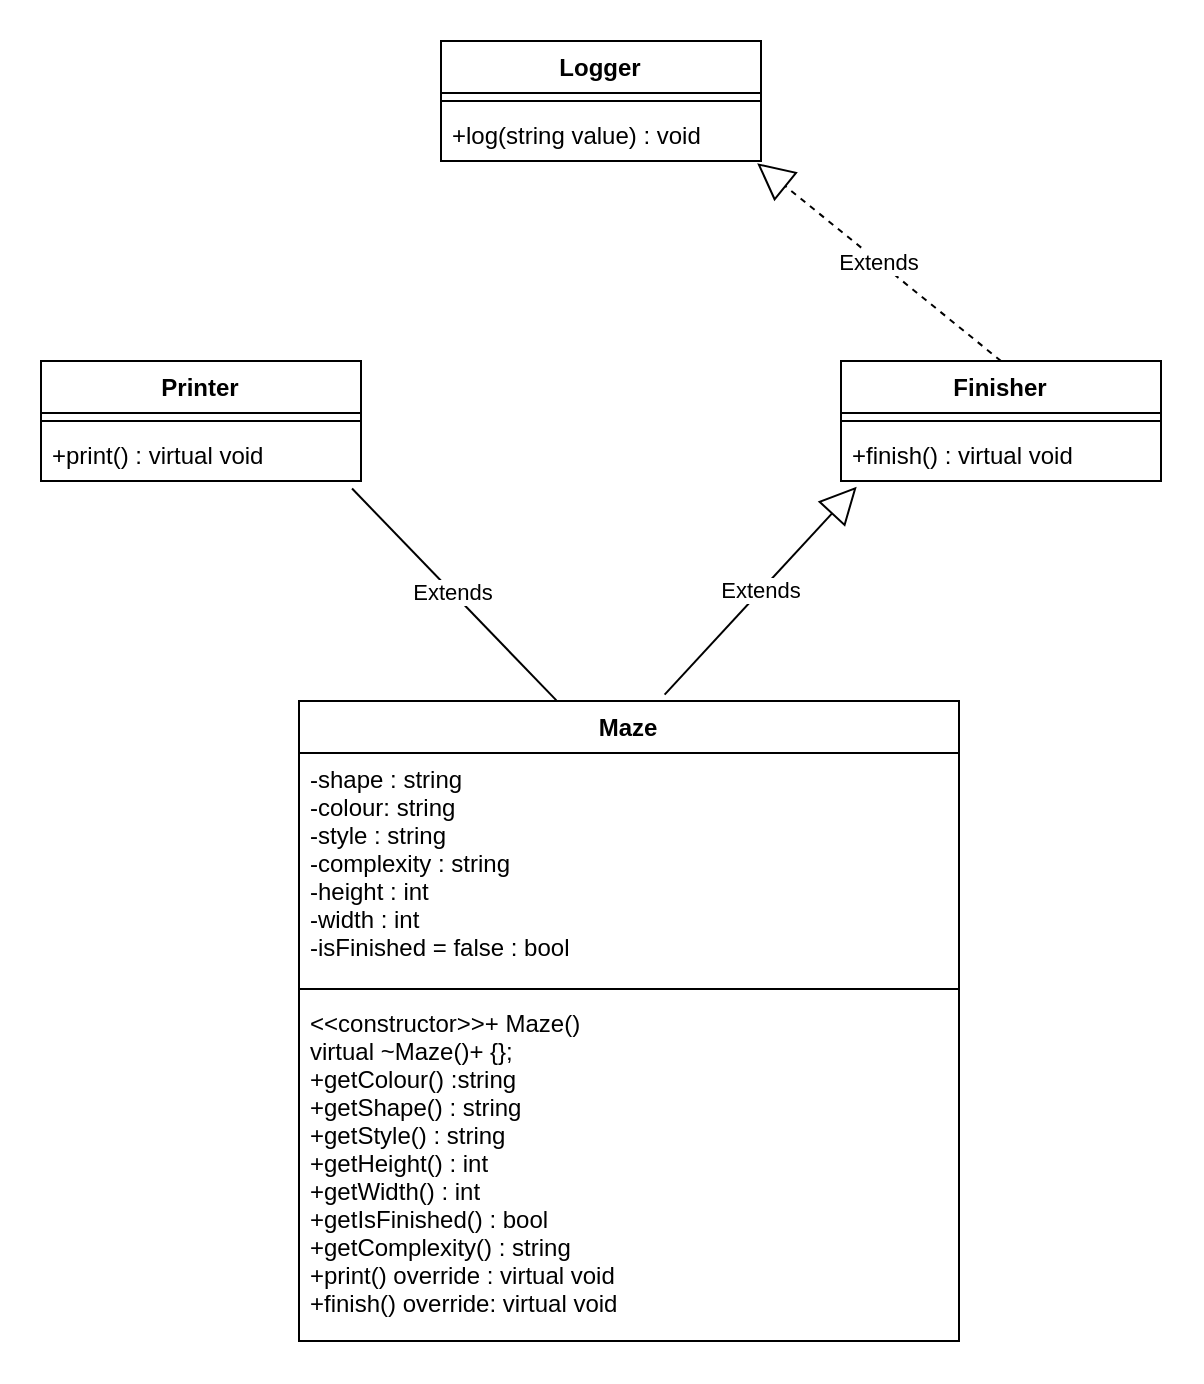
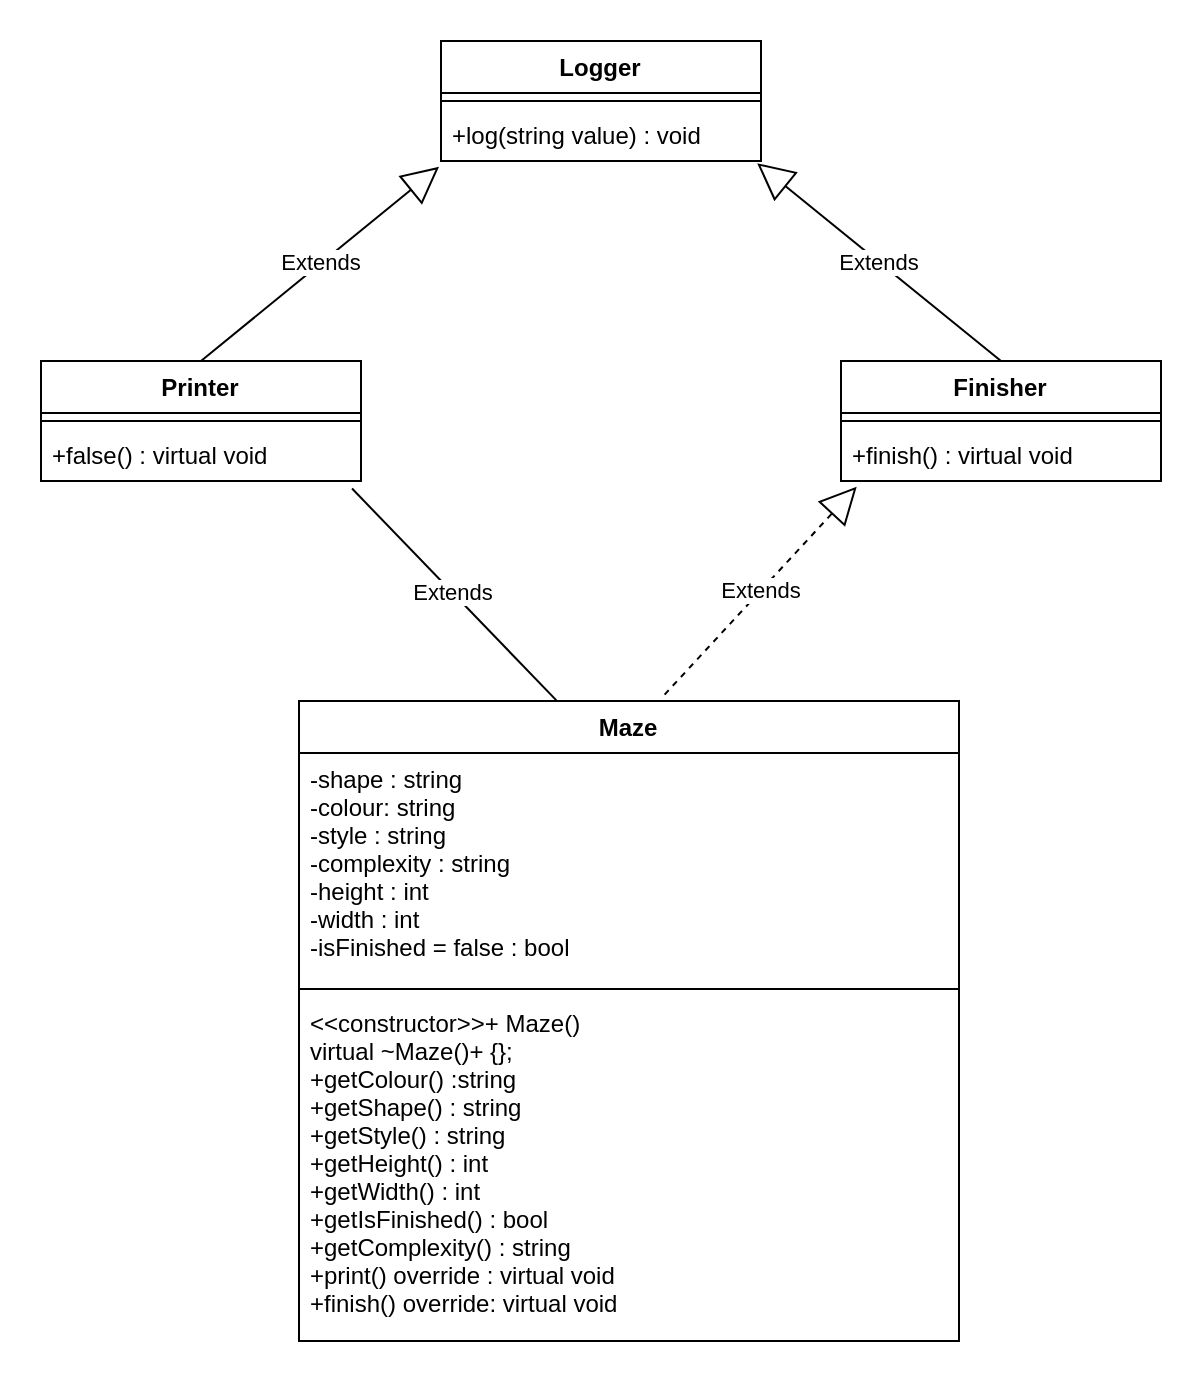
edge "Printer" -> "+log(string value) : void": added, label "Extends"
edge "Finisher" -> "+log(string value) : void": style dashed -> solid
node "+print() : virtual void": label "+print() : virtual void" -> "+false() : virtual void"
edge "Maze" -> "+finish() : virtual void": style solid -> dashed
